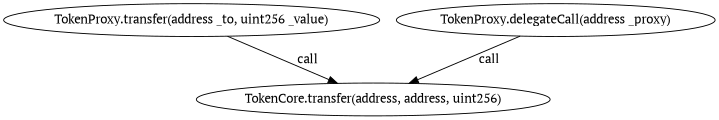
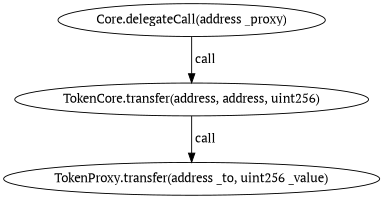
node "TokenProxy.delegateCall(address _proxy)": label "TokenProxy.delegateCall(address _proxy)" -> "Core.delegateCall(address _proxy)"
edge "TokenProxy.transfer(address _to, uint256 _value)" -> "TokenCore.transfer(address, address, uint256)": reversed
